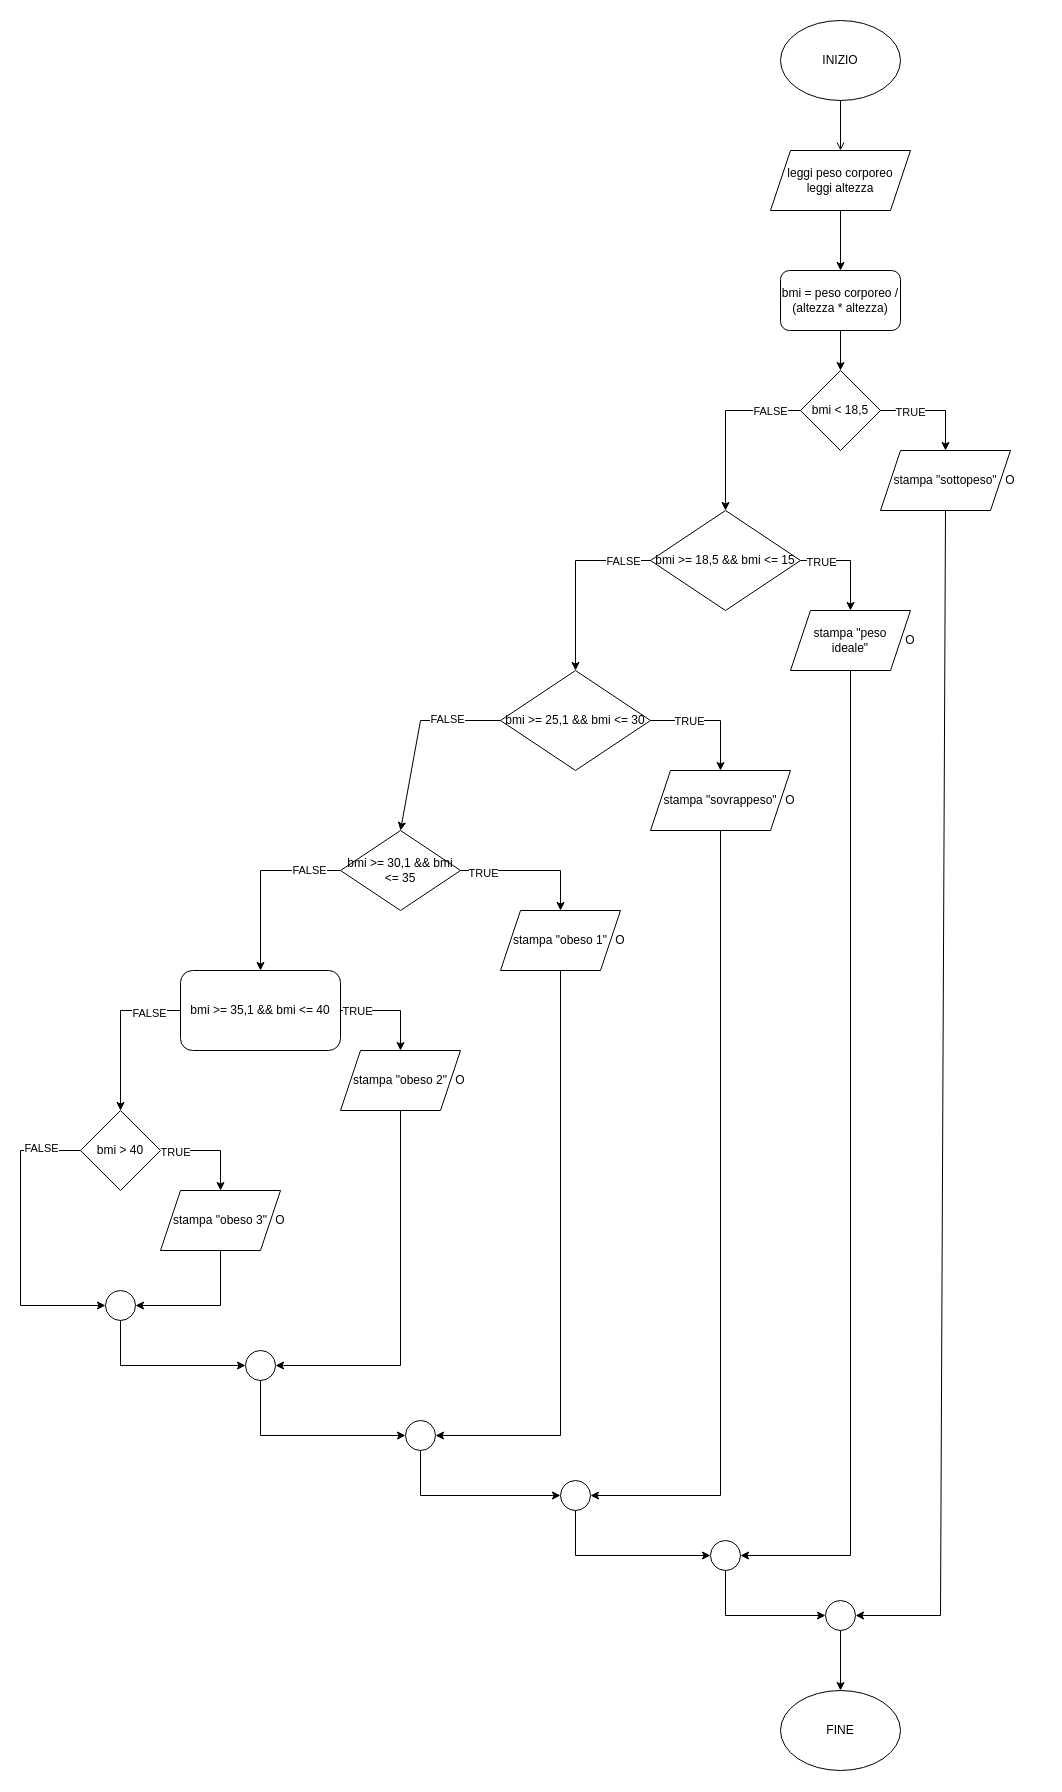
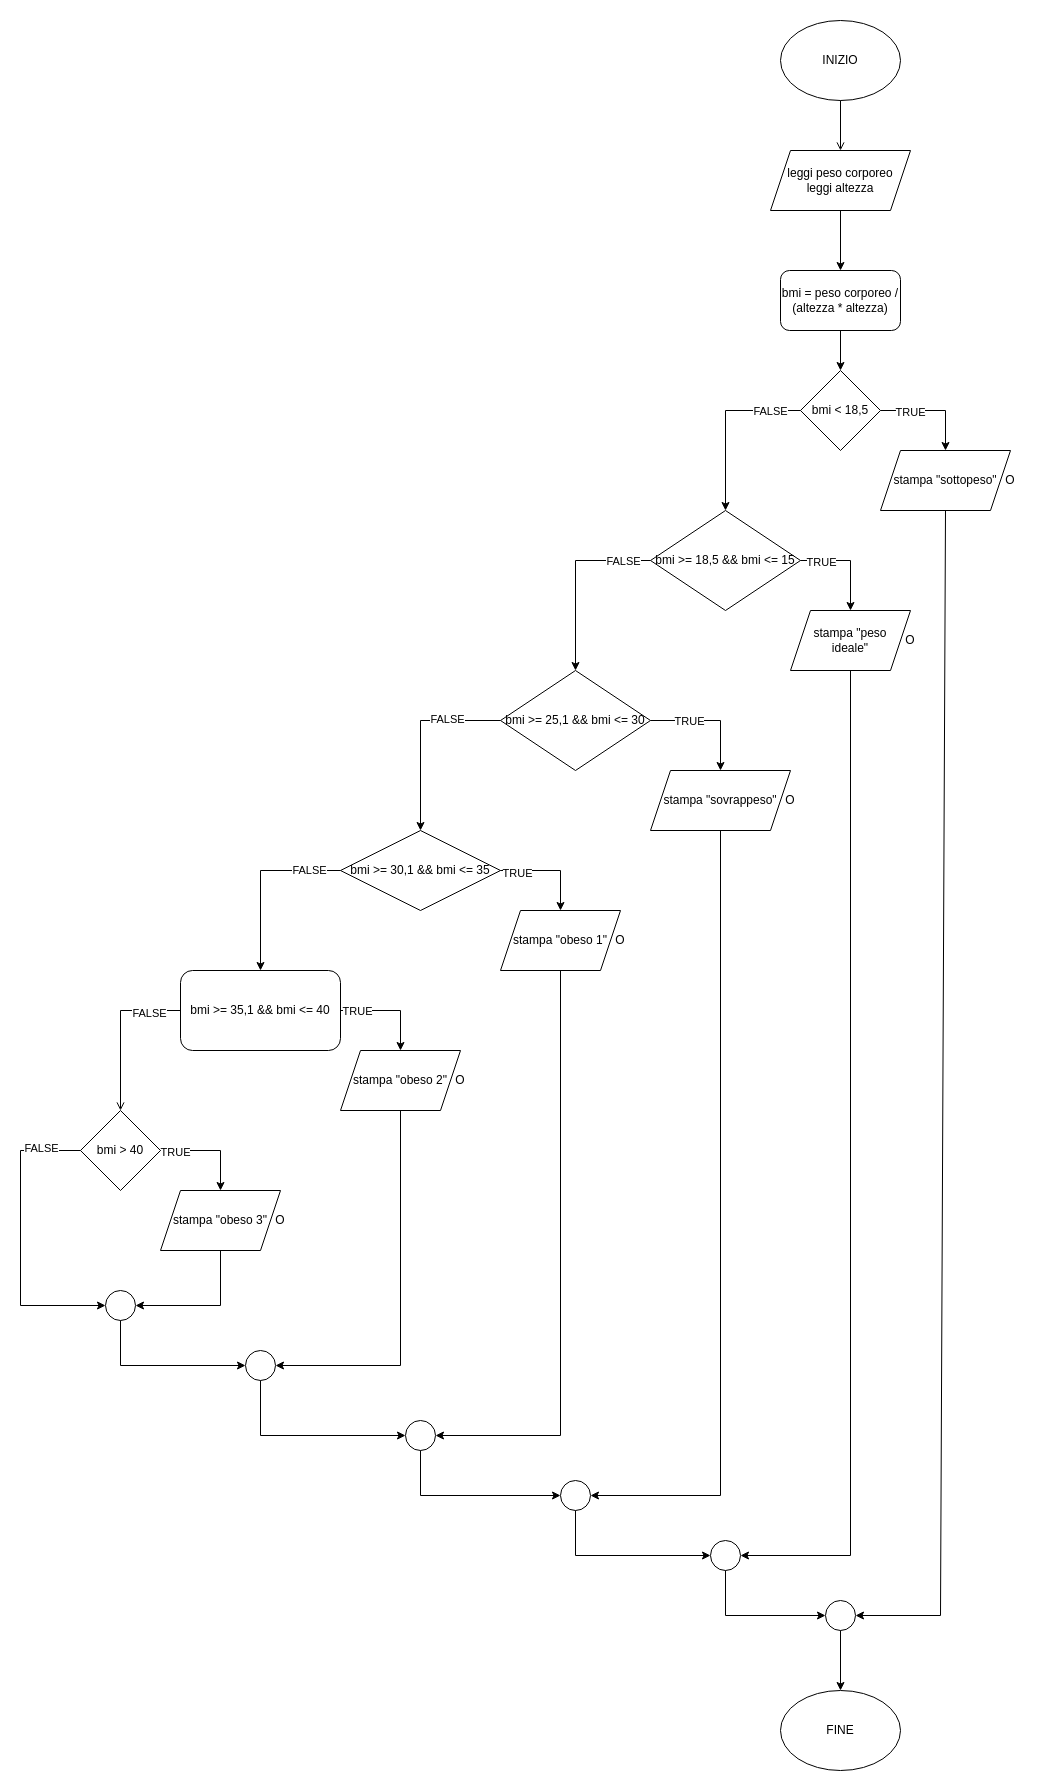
node "bmi >= 30,1 && bmi <= 35": size 120x80 -> 160x80
edge "bmi >= 35,1 && bmi <= 40" -> "bmi > 40": arrowhead classic -> open
